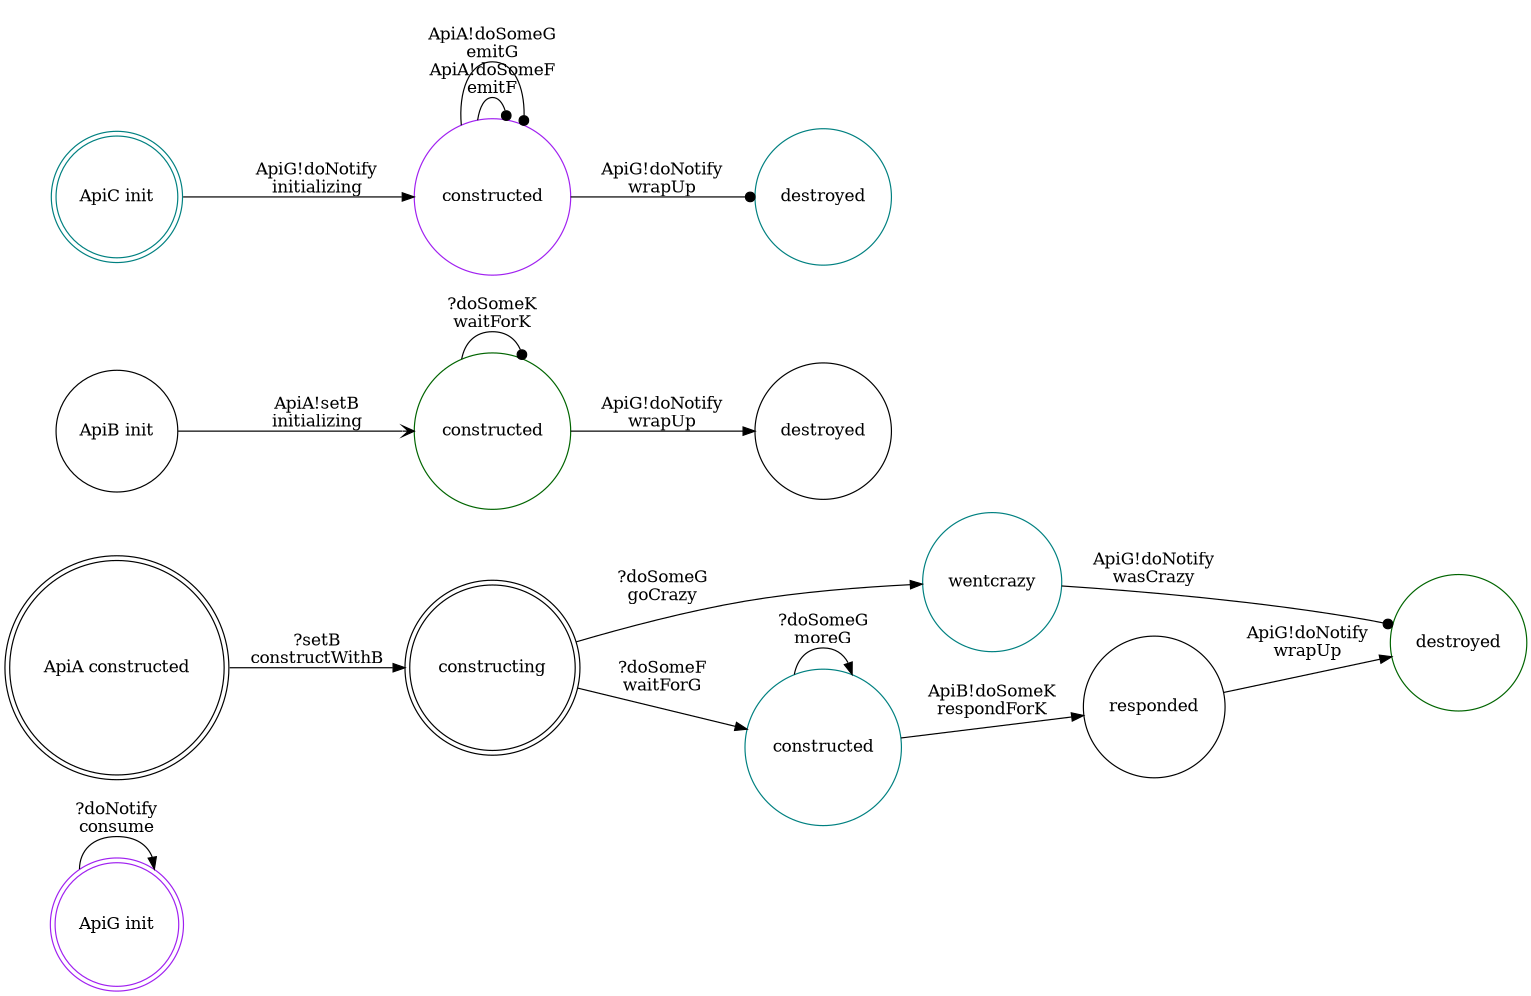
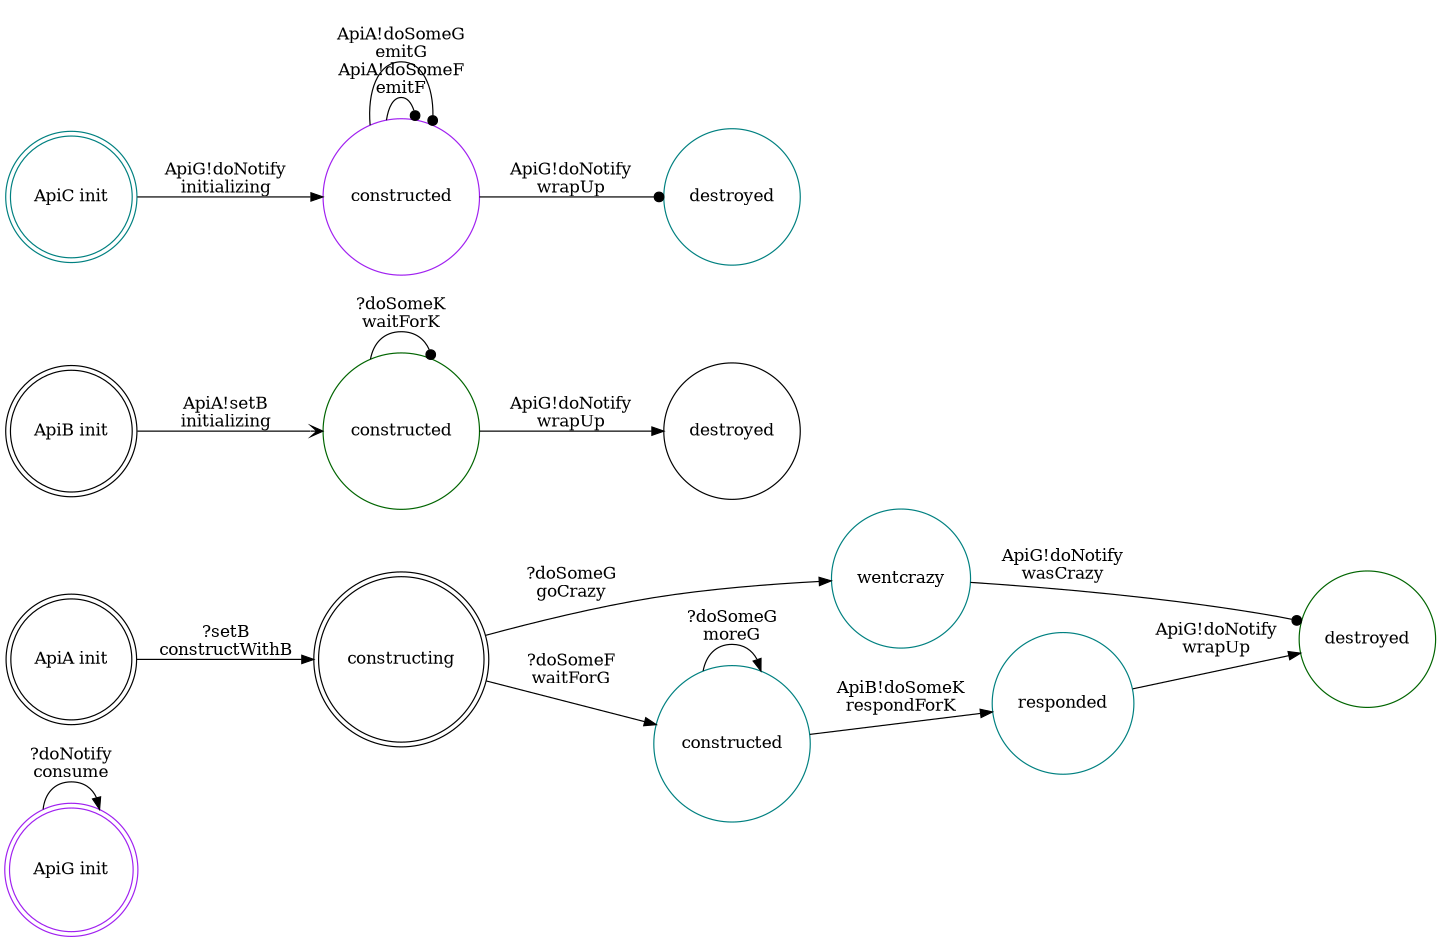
node "ApiB init": shape circle -> doublecircle
node "ApiA constructed": label "ApiA constructed" -> "ApiA init"
node "responded": color black -> teal
